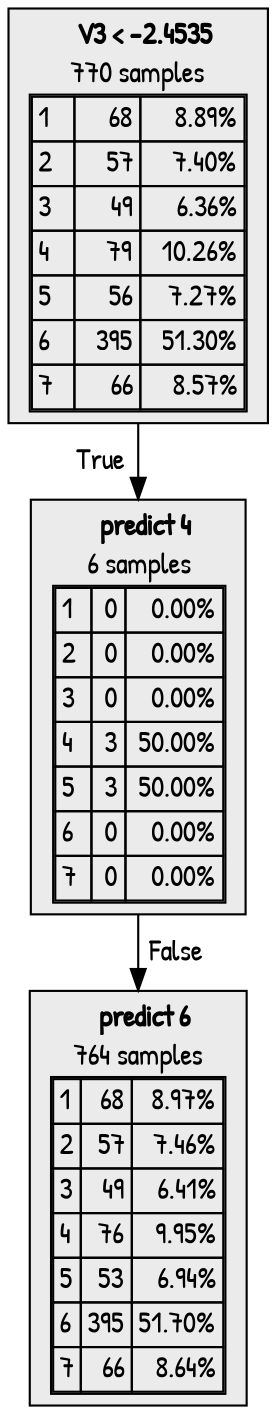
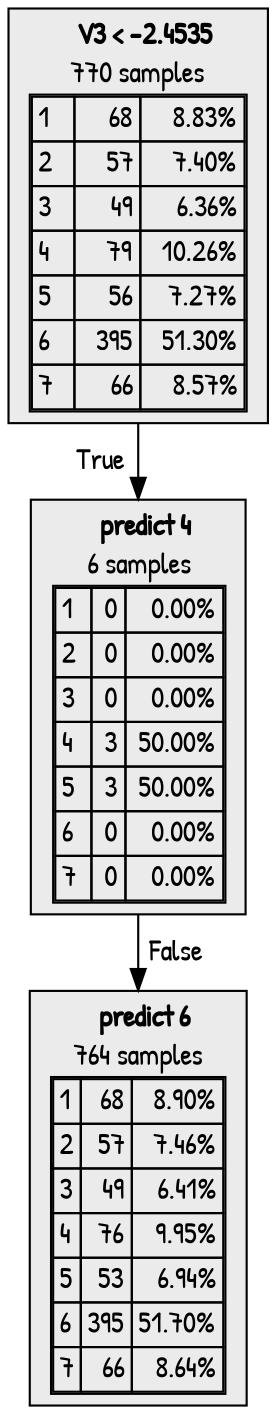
node "V3 < -2.4535": text "8.89%" -> "8.83%"
node "predict 6": text "8.97%" -> "8.90%"
